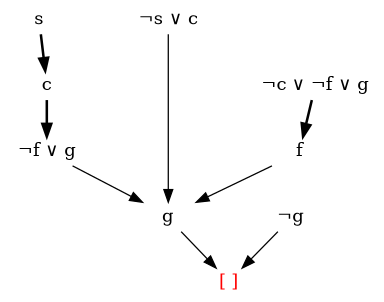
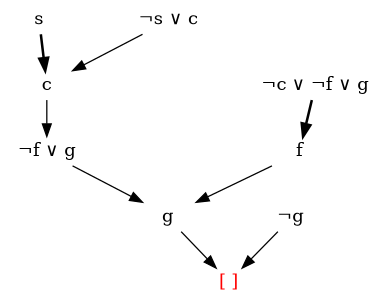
edge "c" -> "¬f ∨ g": style bold -> solid
edge "¬s ∨ c" -> "g": now "¬s ∨ c" -> "c"
